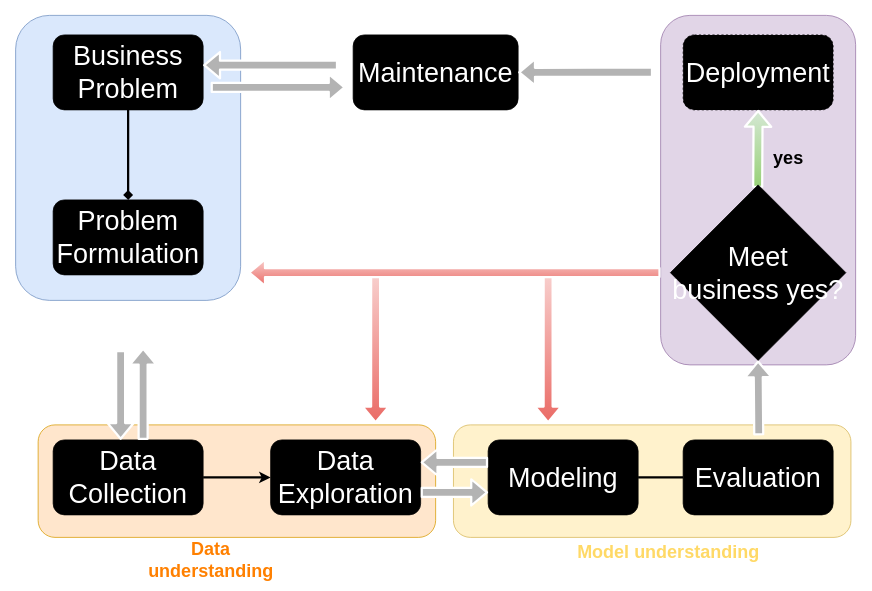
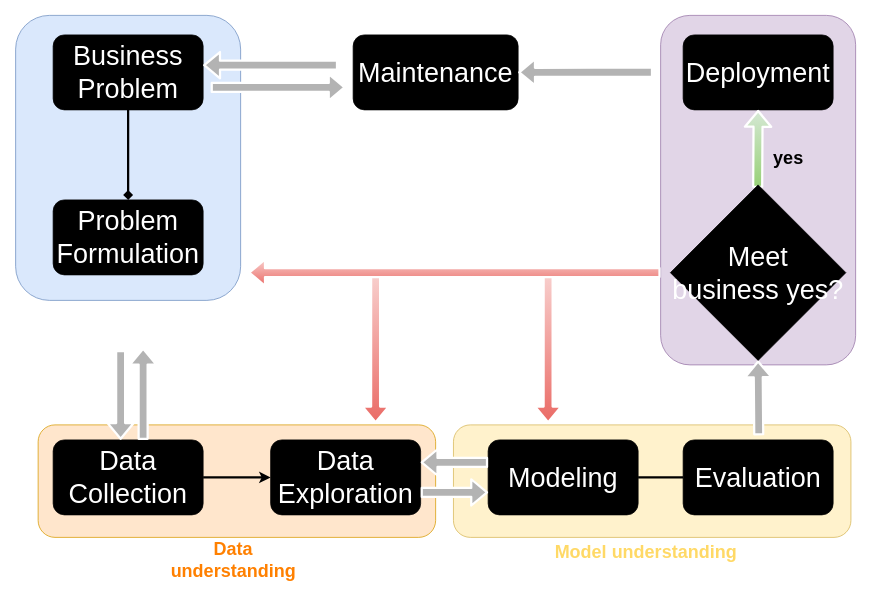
node "Deployment": style dashed -> solid
node "Model understanding": moved (668, 552) -> (645, 552)
node "Data understanding": moved (210, 560) -> (233, 560)
